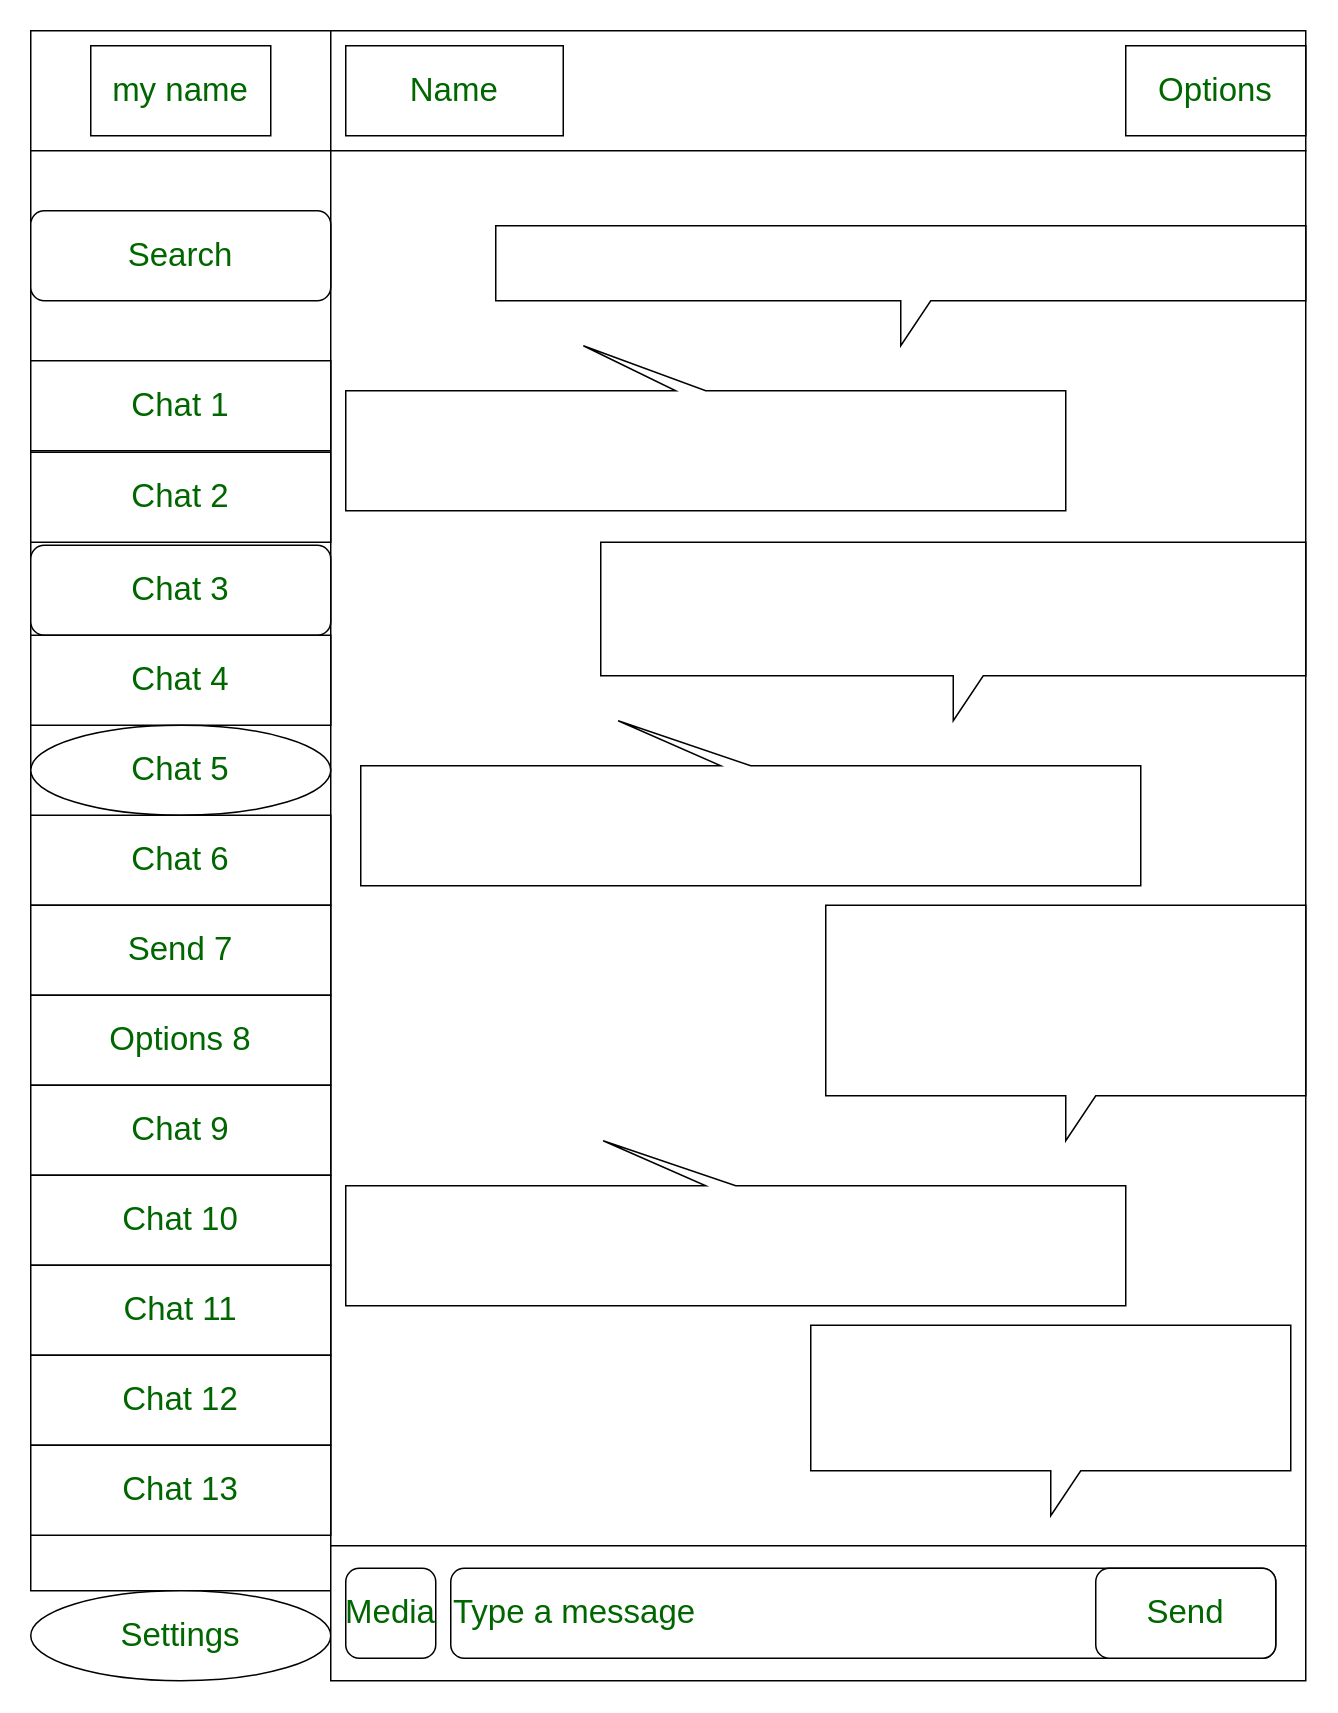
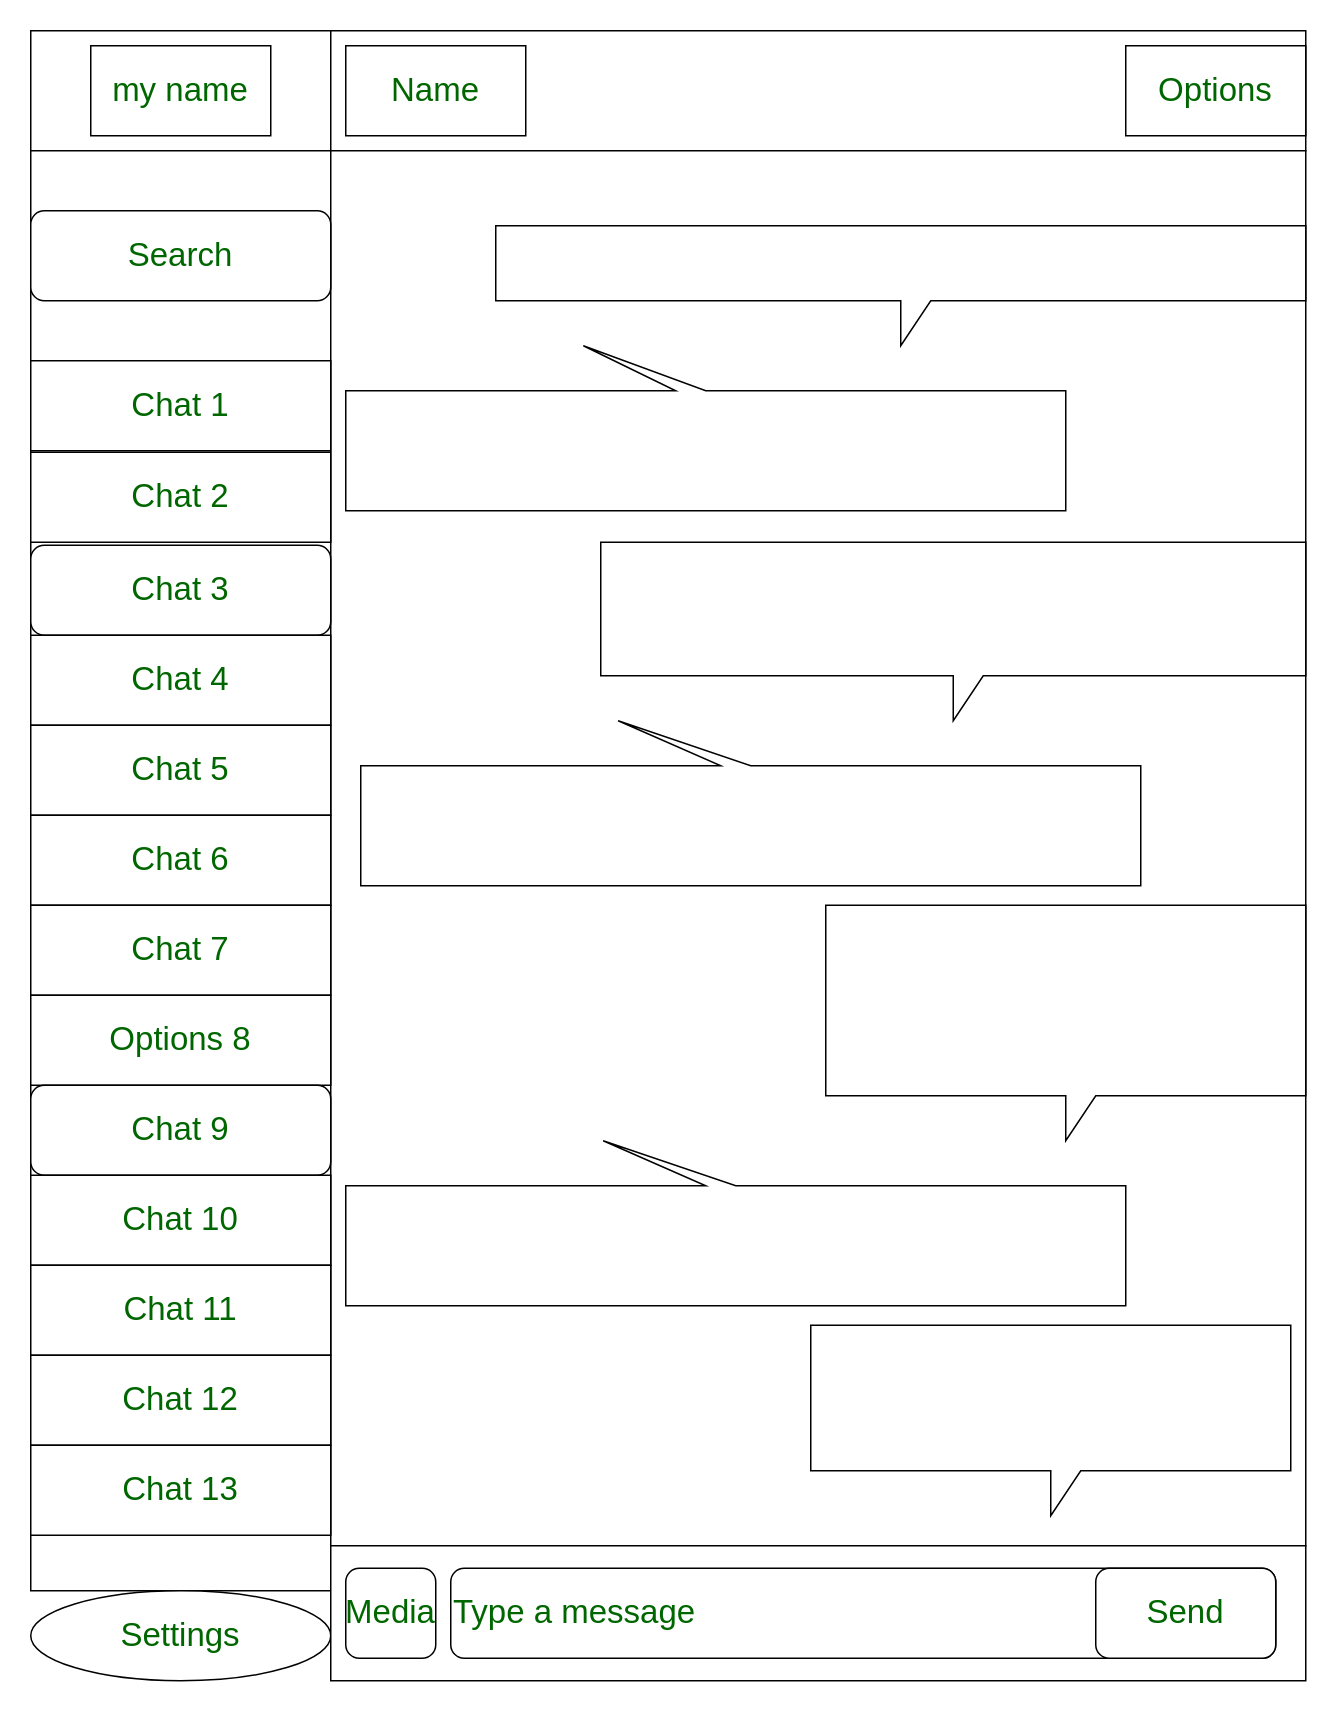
node "Name": size 218x90 -> 180x90
node "Chat 5": shape ellipse -> rectangle
node "Send 7": label "Send 7" -> "Chat 7"
node "Chat 9": shape rectangle -> rounded rectangle
